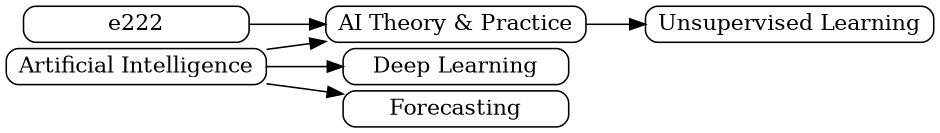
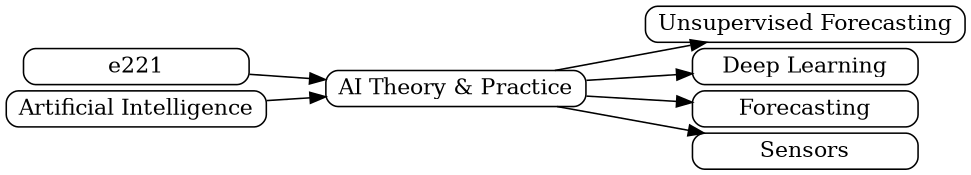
node "e222": label "e222" -> "e221"
node "Unsupervised Learning": label "Unsupervised Learning" -> "Unsupervised Forecasting"
edge "Artificial Intelligence" -> "Deep Learning": now "AI Theory & Practice" -> "Deep Learning"
edge "Artificial Intelligence" -> "Forecasting": now "AI Theory & Practice" -> "Forecasting"
node "Sensors": added
